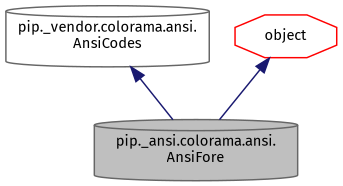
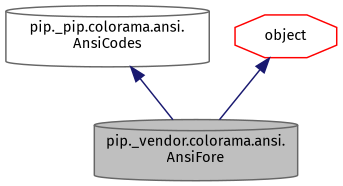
node "pip._vendor.colorama.ansi. AnsiCodes": label "pip._vendor.colorama.ansi. AnsiCodes" -> "pip._pip.colorama.ansi. AnsiCodes"
node "pip._ansi.colorama.ansi. AnsiFore": label "pip._ansi.colorama.ansi. AnsiFore" -> "pip._vendor.colorama.ansi. AnsiFore"
